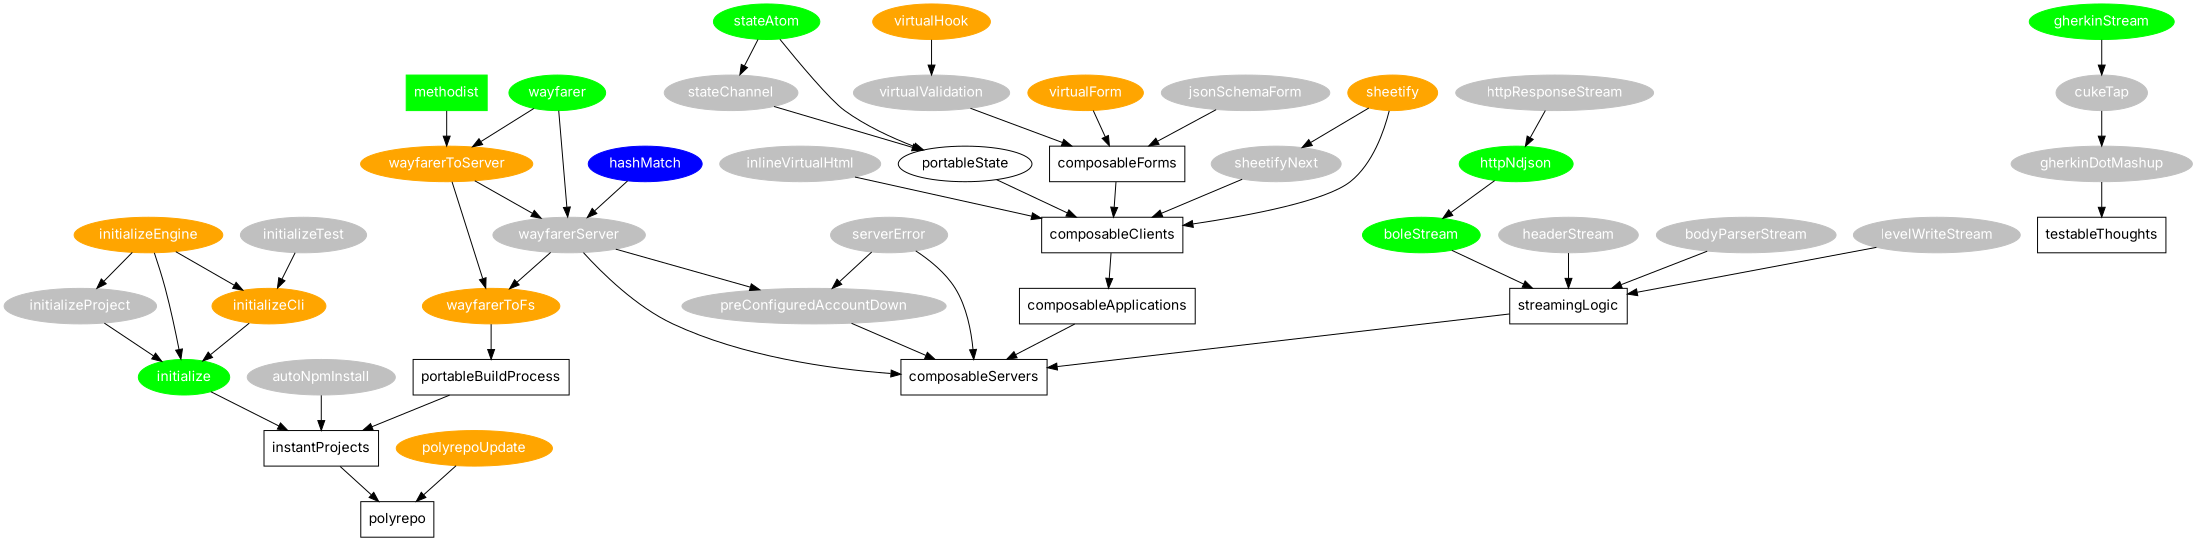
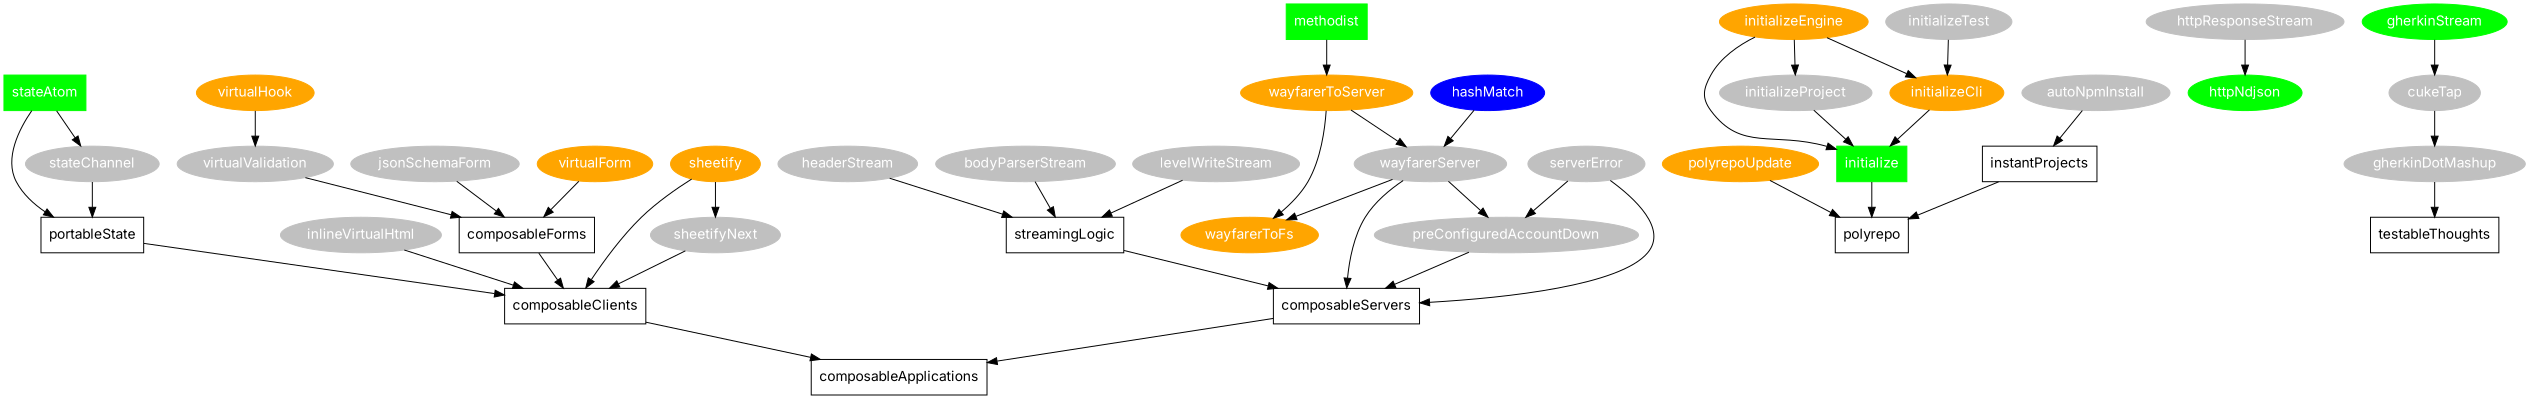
node "stateAtom": shape ellipse -> box
node "wayfarer": removed
node "portableState": shape ellipse -> box
node "boleStream": removed
edge "composableApplications" -> "composableServers": reversed
node "initialize": shape ellipse -> box
node "portableBuildProcess": removed
edge "initialize" -> "instantProjects": now "initialize" -> "polyrepo"
